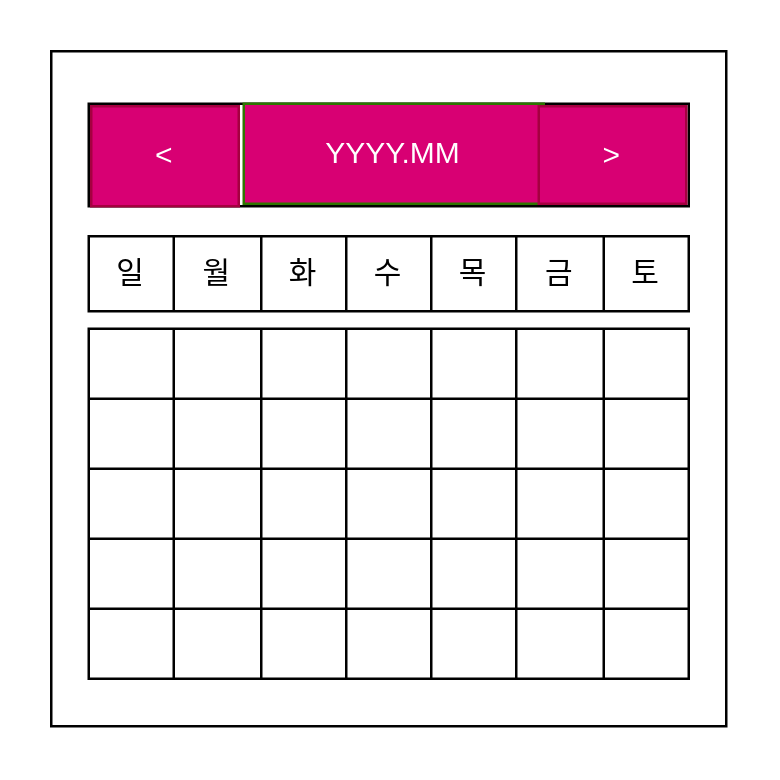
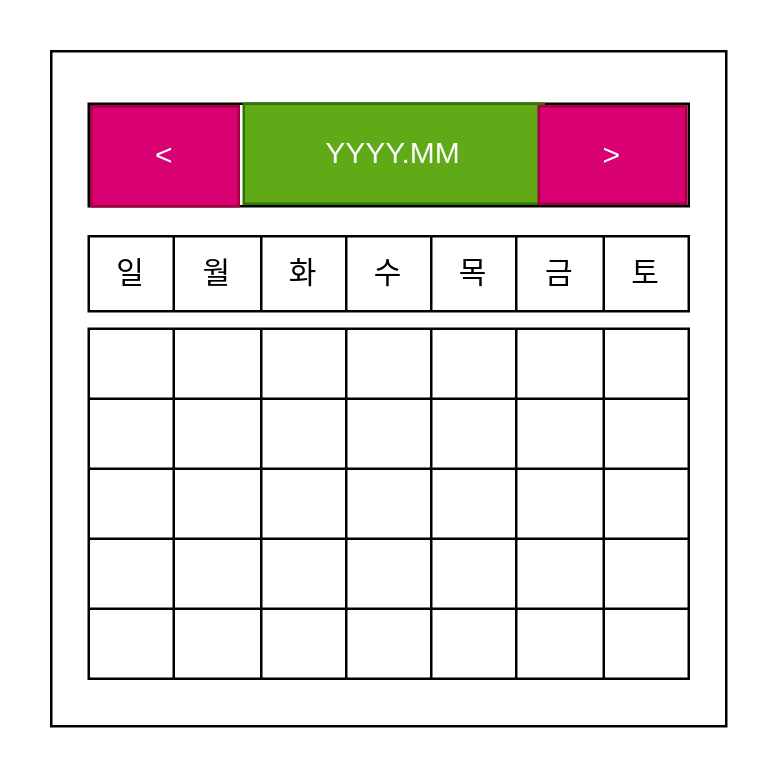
node "YYYY.MM": fillcolor #d80073 -> #60a917
